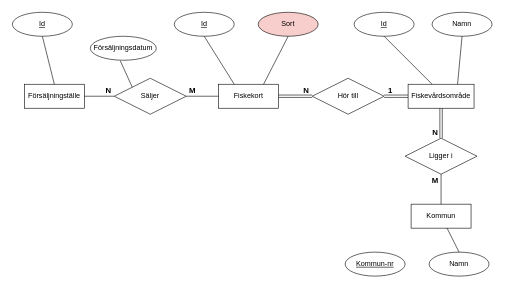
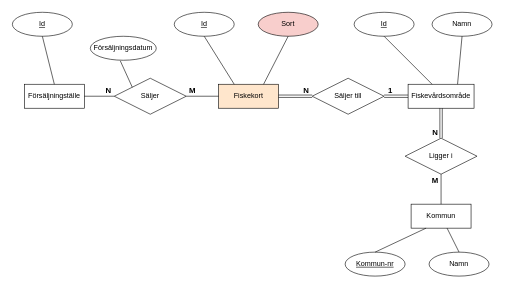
node "Fiskekort": fillcolor #ffffff -> #ffe6cc
node "Hör till": label "Hör till" -> "Säljer till"
edge "Kommun" -- "Kommun-nr": added
